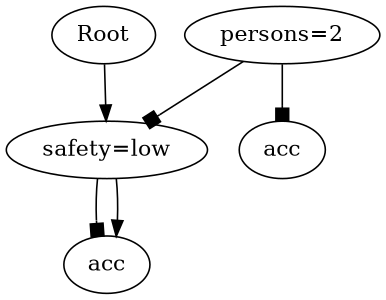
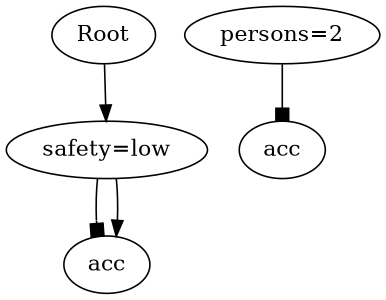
edge "persons=2" -> "safety=low": removed
